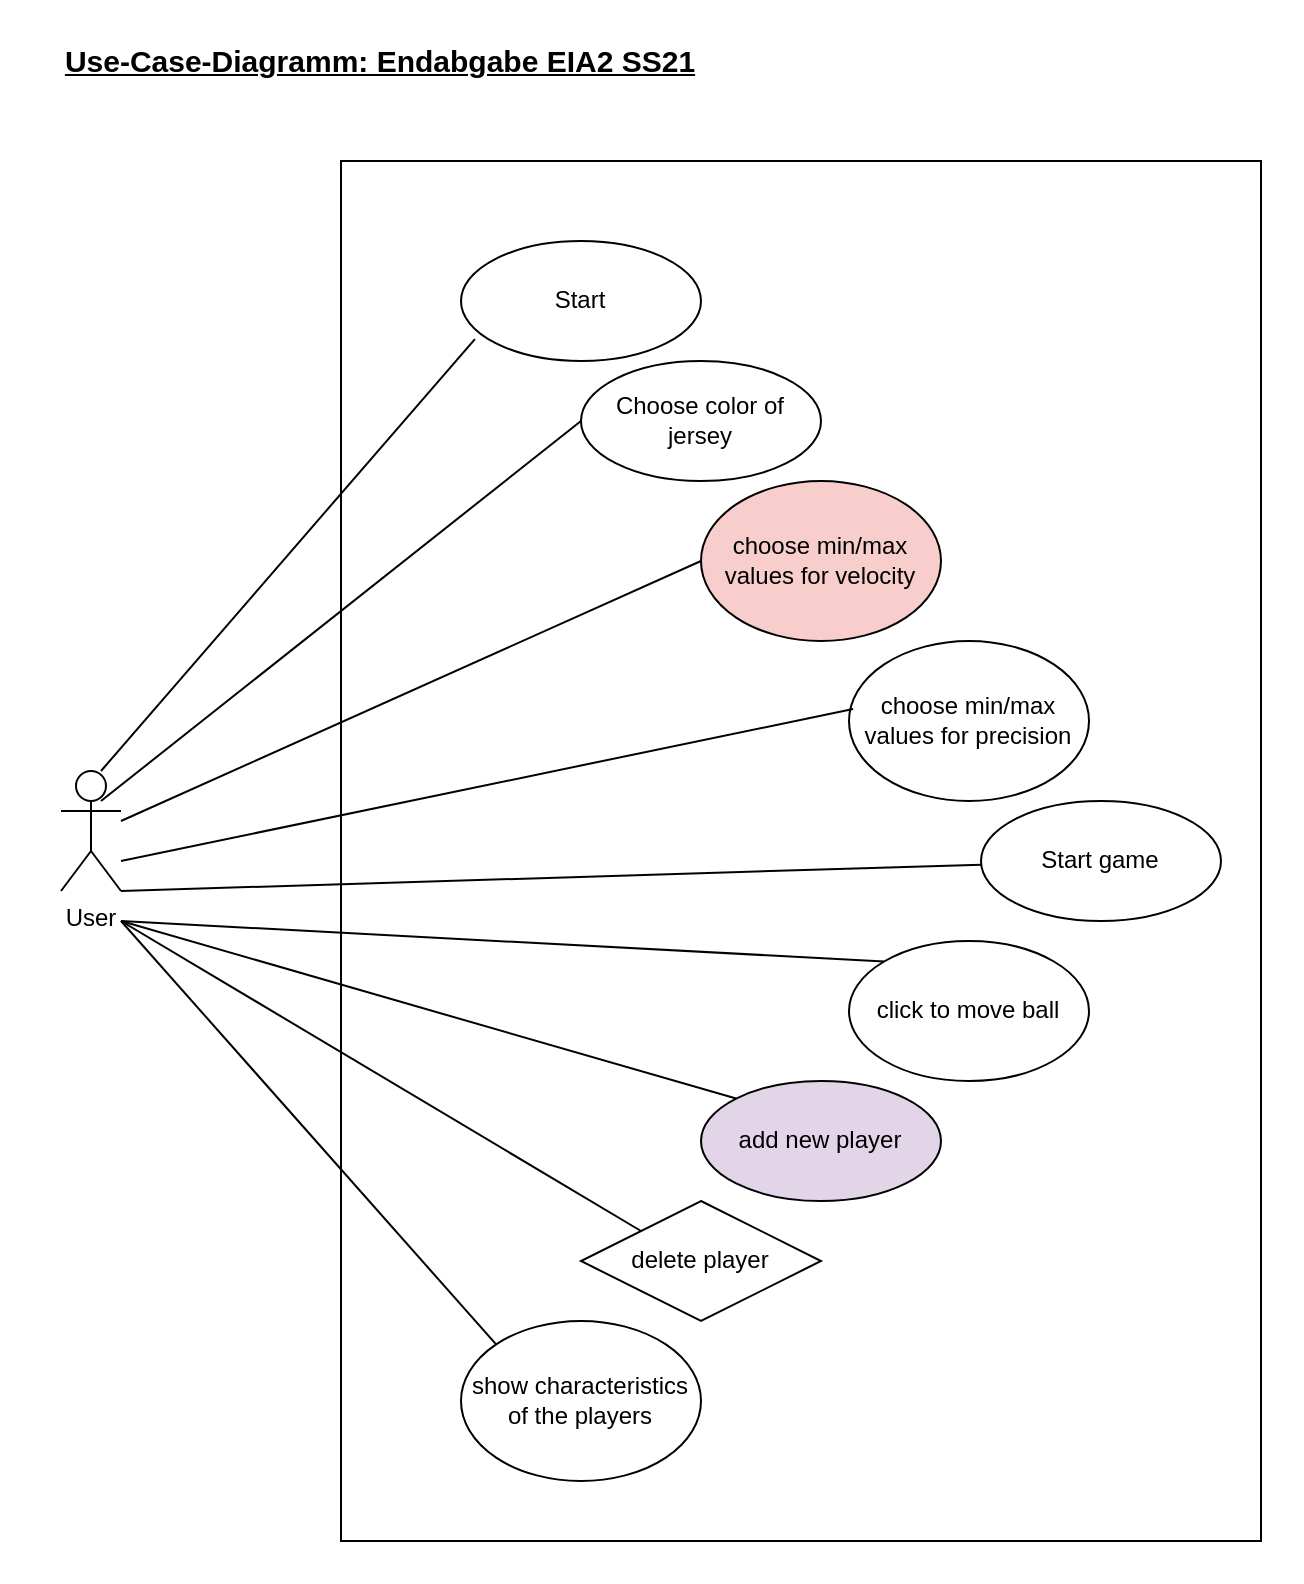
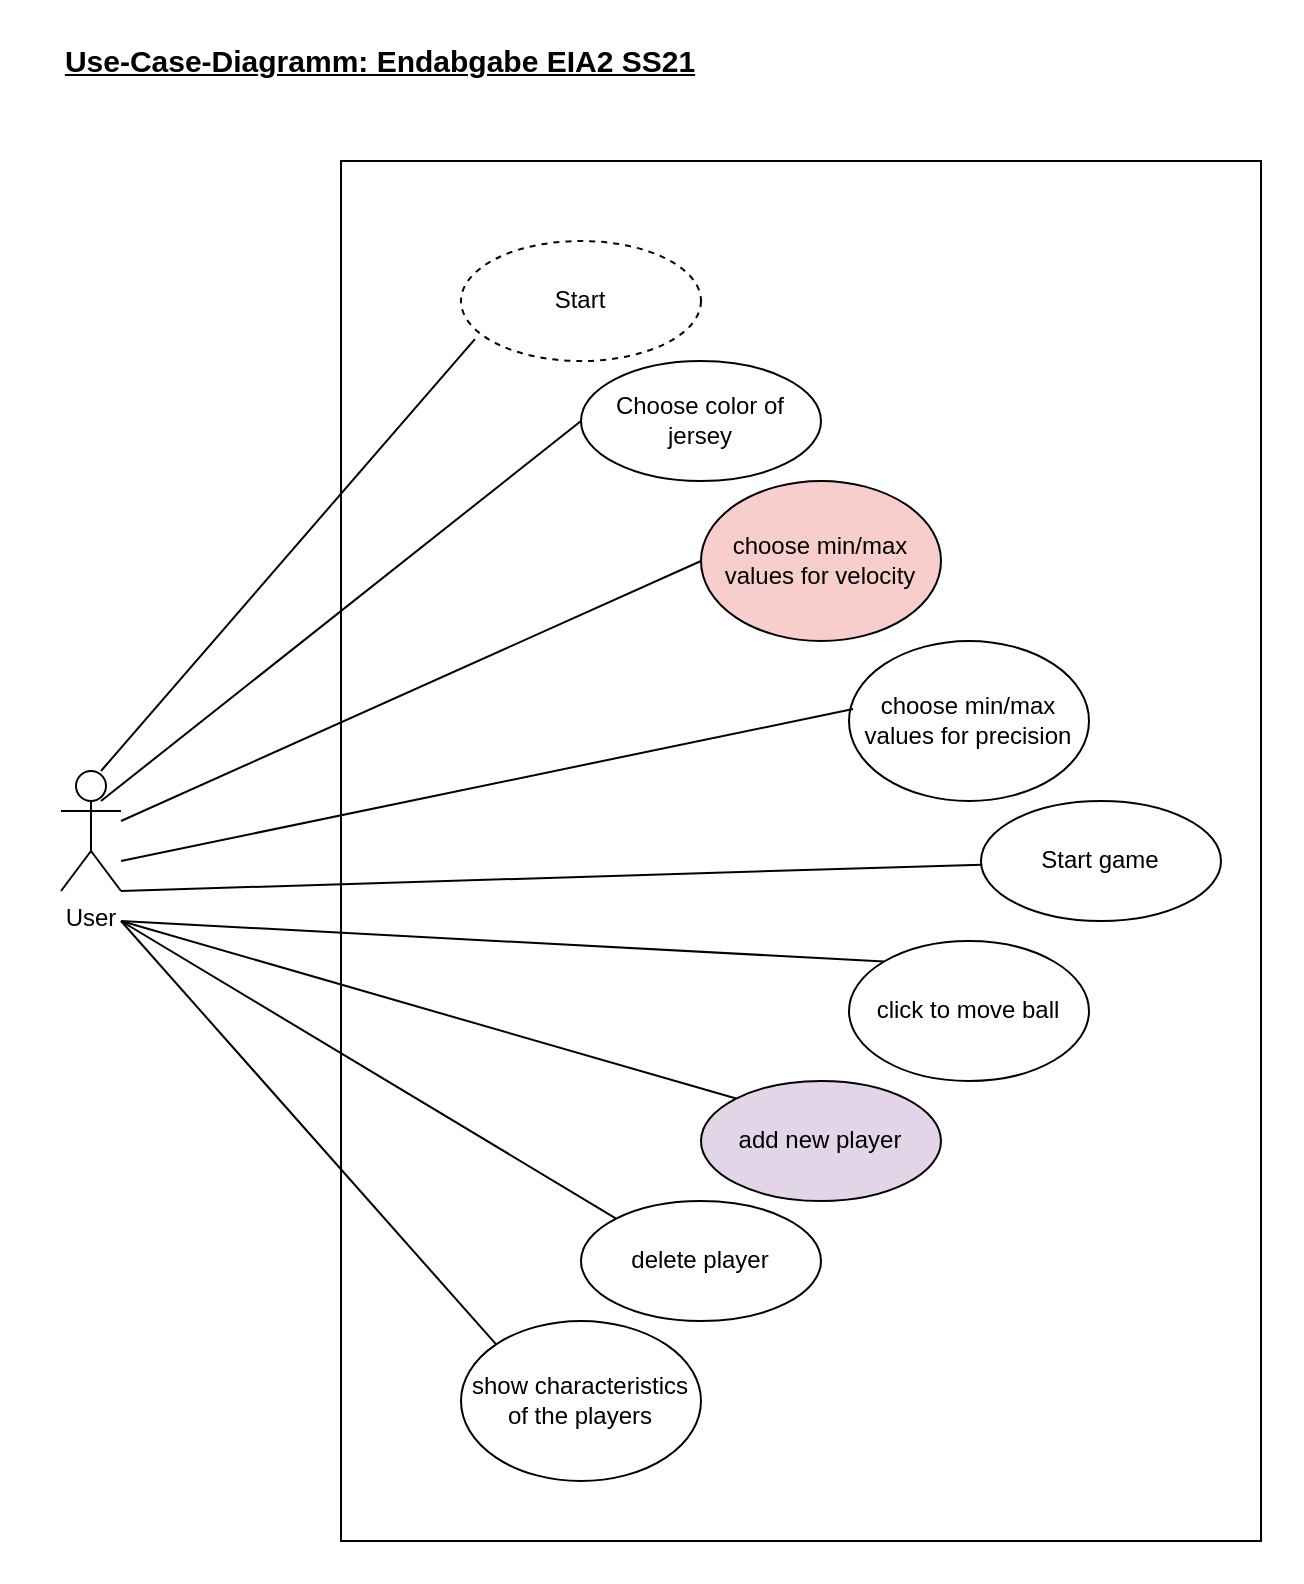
node "Start": style solid -> dashed
node "delete player": shape diamond -> ellipse
